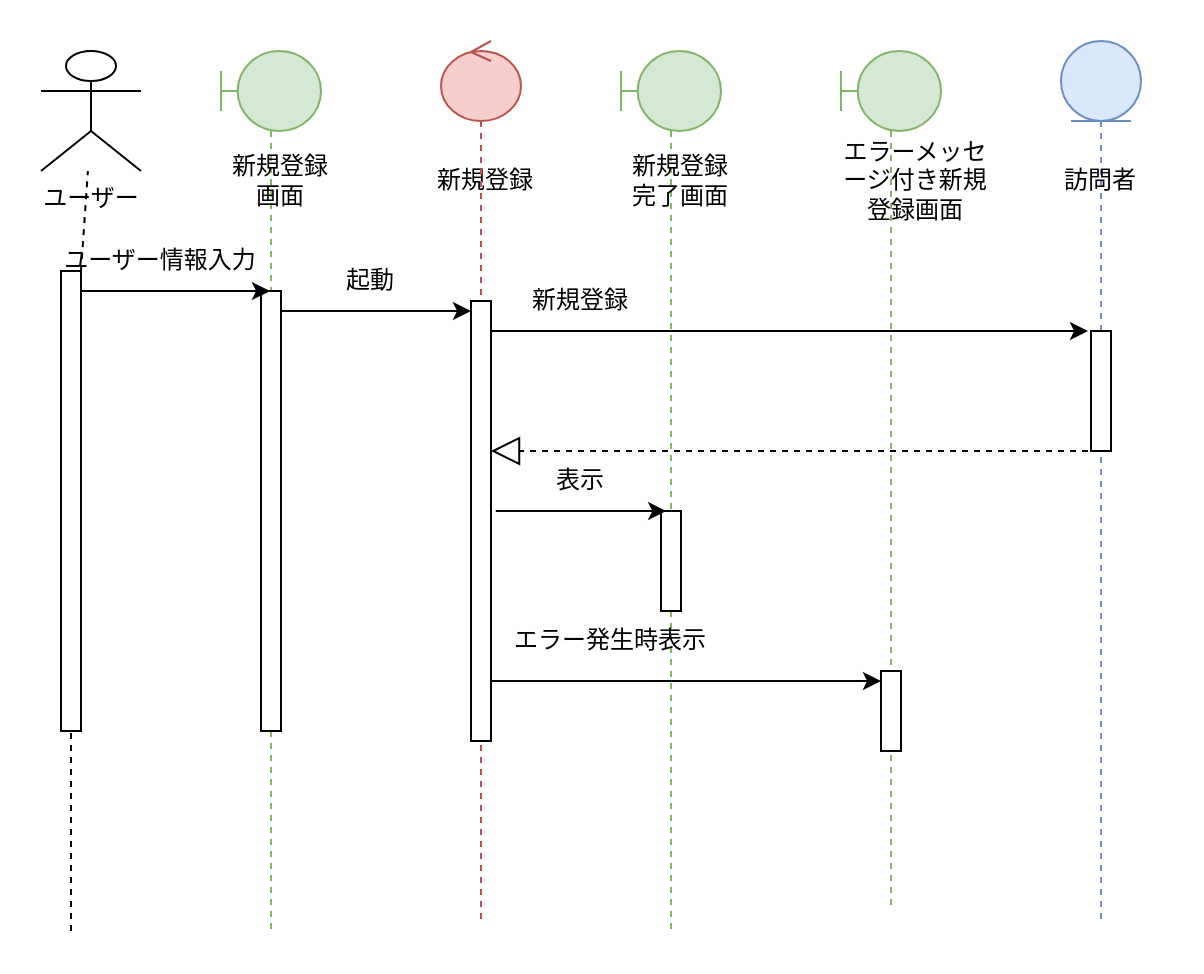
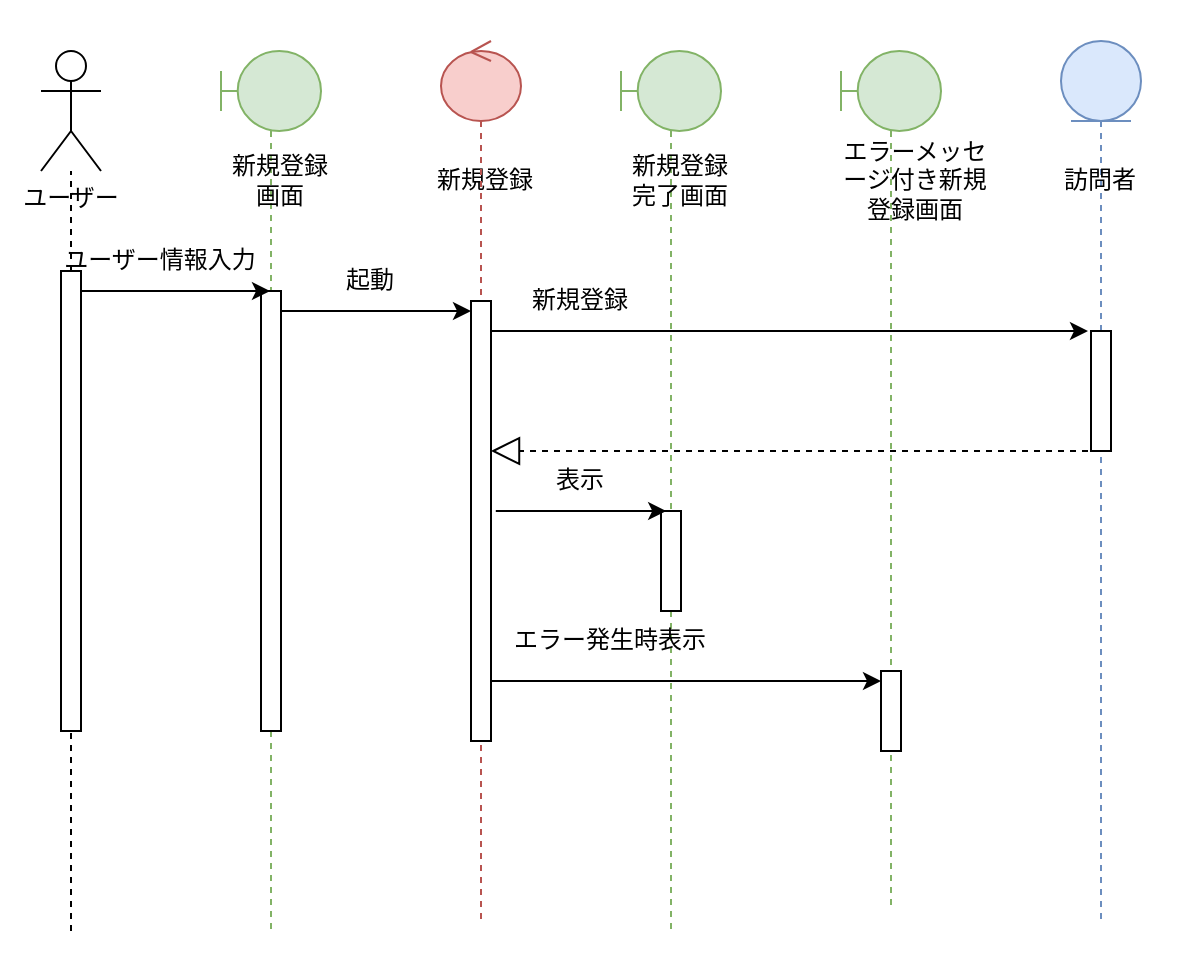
node "ユーザー": size 100x120 -> 60x120
